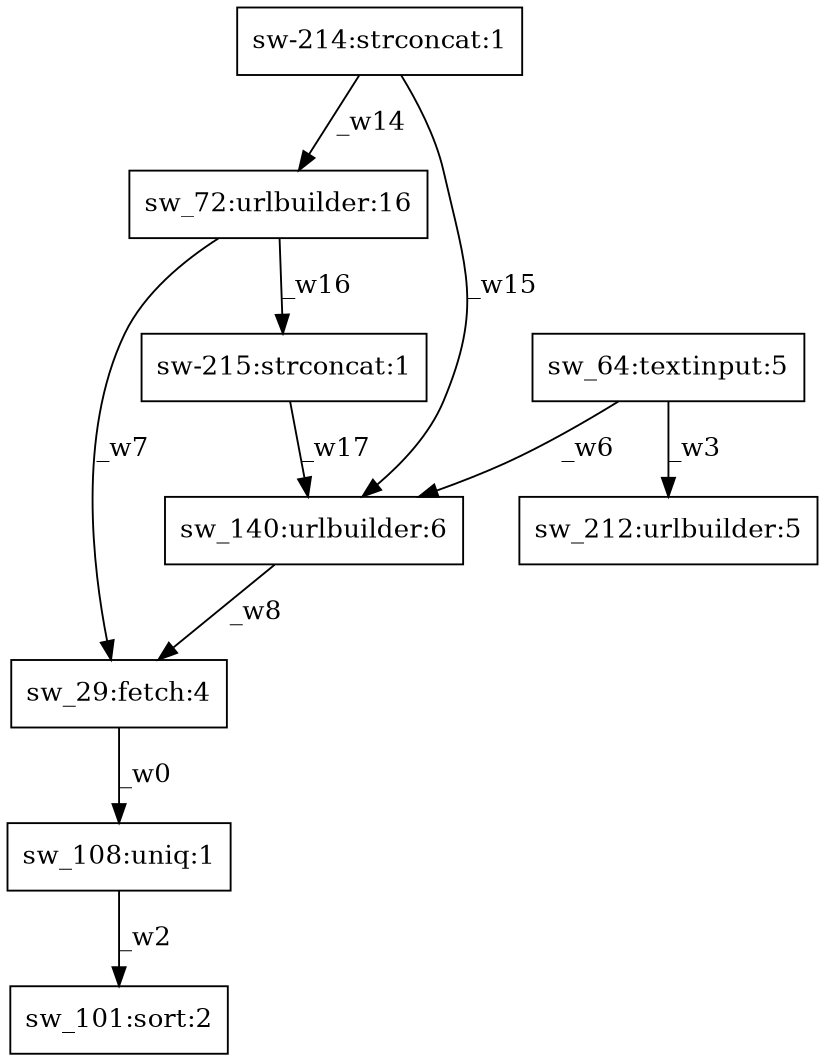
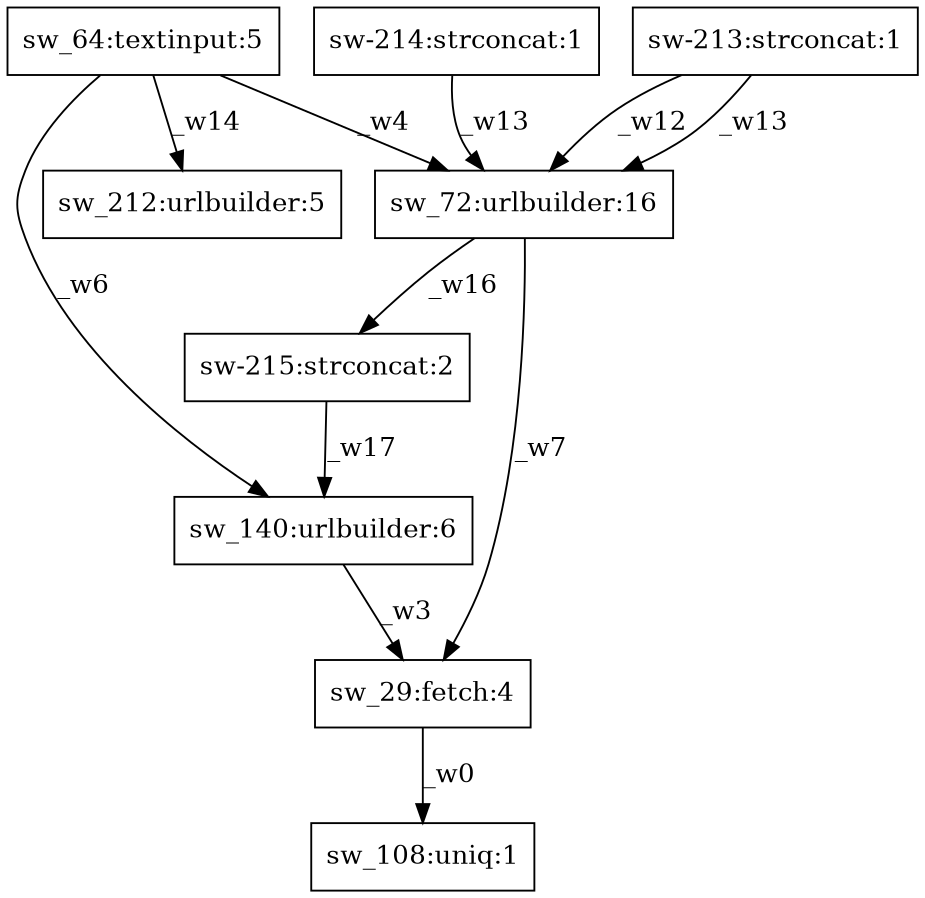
node "sw-213:strconcat:1": added
edge "sw_64:textinput:5" -> "sw_72:urlbuilder:16": added, label "_w4"
edge "sw-214:strconcat:1" -> "sw_72:urlbuilder:16": label "_w14" -> "_w13"
edge "sw-214:strconcat:1" -> "sw_140:urlbuilder:6": removed, label "_w15"
node "sw-215:strconcat:1": label "sw-215:strconcat:1" -> "sw-215:strconcat:2"
edge "sw_64:textinput:5" -> "sw_212:urlbuilder:5": label "_w3" -> "_w14"
edge "sw_140:urlbuilder:6" -> "sw_29:fetch:4": label "_w8" -> "_w3"
node "sw_101:sort:2": removed
